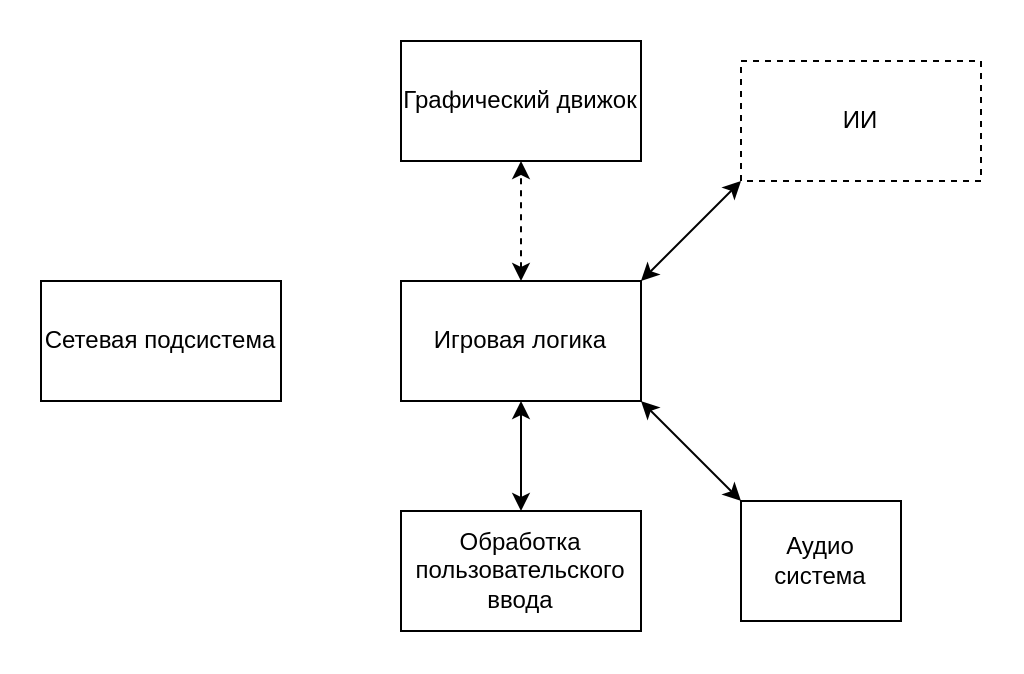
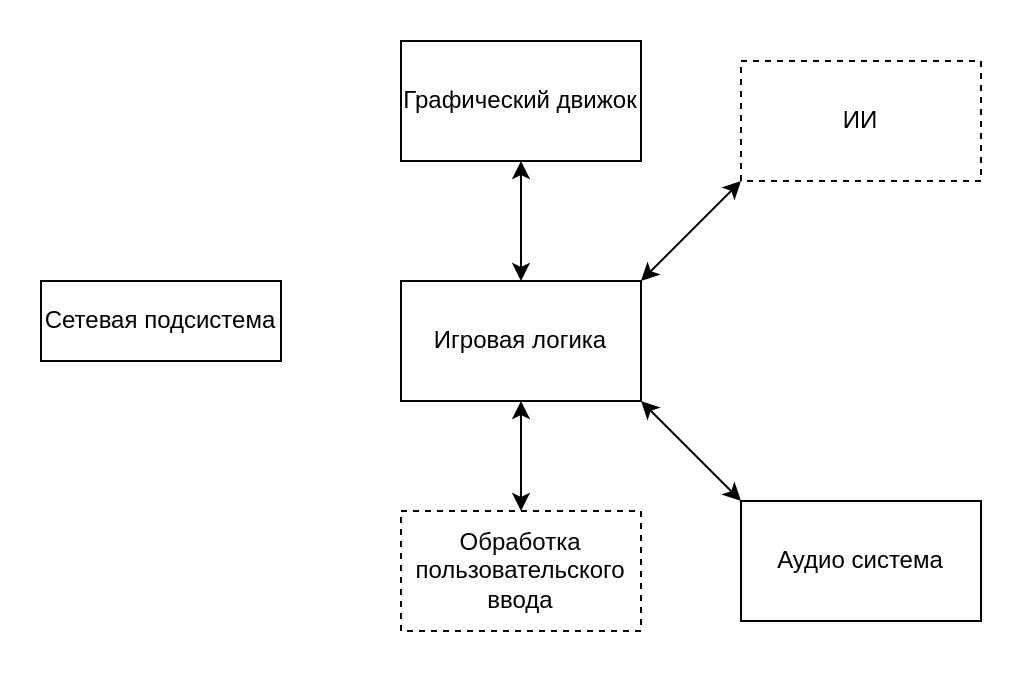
edge "Графический движок" -- "Игровая логика": style dashed -> solid
node "Сетевая подсистема": size 240x120 -> 240x80
node "Аудио система": size 160x120 -> 240x120
node "Обработка пользовательского ввода": style solid -> dashed
